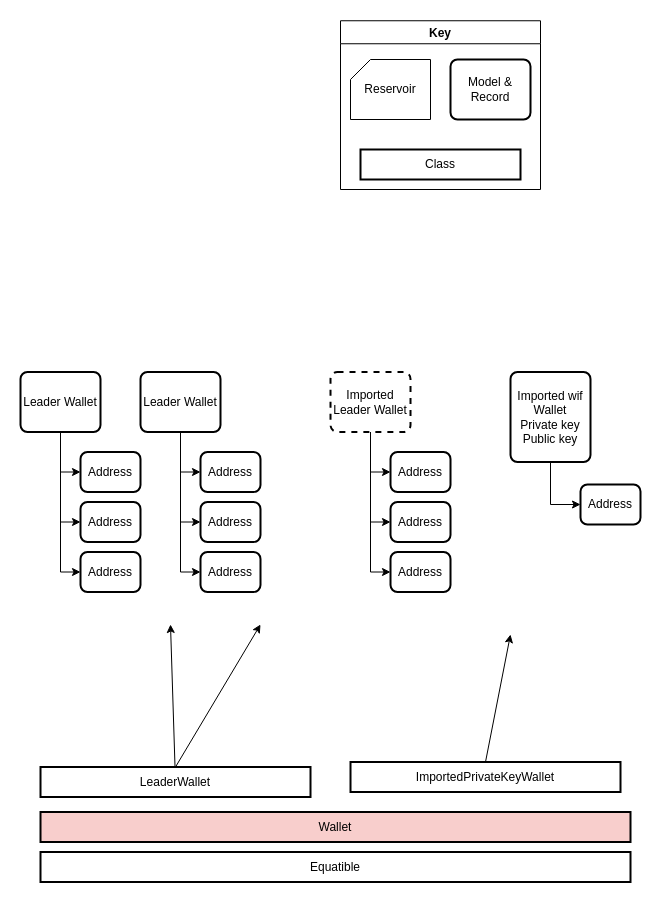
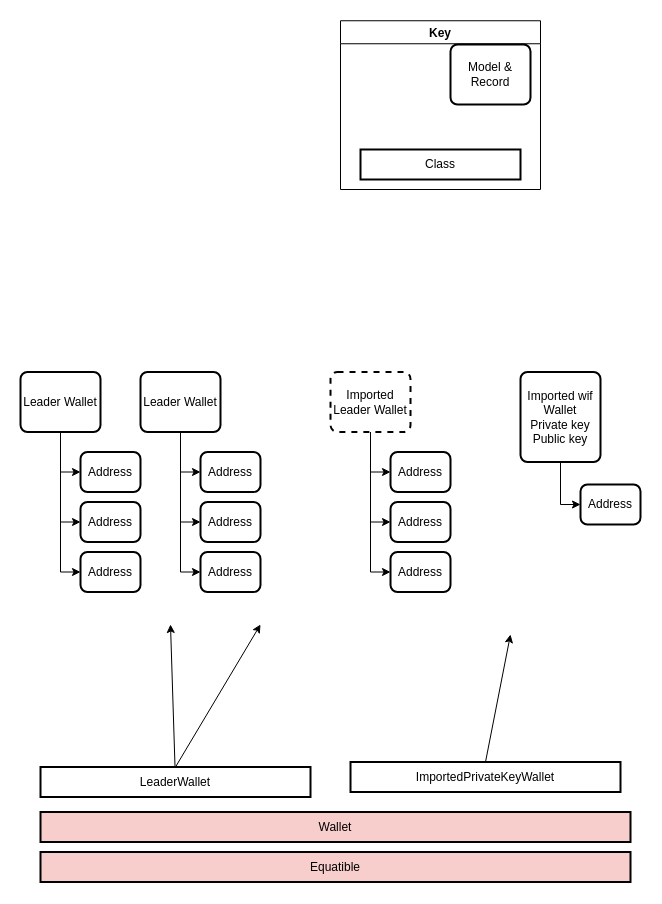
node "Reservoir": removed
node "Model & Record": moved (491, 90) -> (491, 75)
node "Imported wif Wallet Private key Public key": moved (551, 417) -> (561, 417)
node "Equatible": fillcolor #ffffff -> #f8cecc
